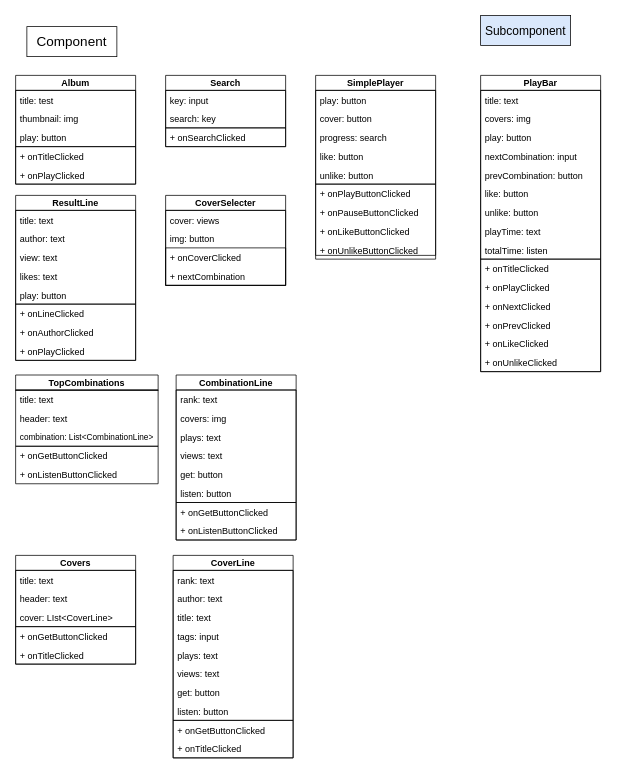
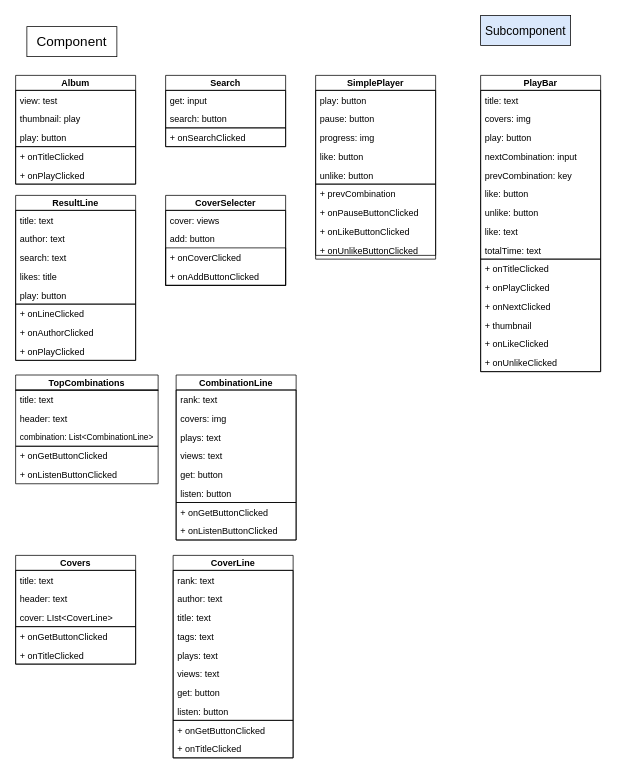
node "title: test": label "title: test" -> "view: test"
node "key: input": label "key: input" -> "get: input"
node "thumbnail: img": label "thumbnail: img" -> "thumbnail: play"
node "search: key": label "search: key" -> "search: button"
node "cover: button": label "cover: button" -> "pause: button"
node "progress: search": label "progress: search" -> "progress: img"
node "prevCombination: button": label "prevCombination: button" -> "prevCombination: key"
node "+ onPlayButtonClicked": label "+ onPlayButtonClicked" -> "+ prevCombination"
node "playTime: text": label "playTime: text" -> "like: text"
node "img: button": label "img: button" -> "add: button"
node "totalTime: listen": label "totalTime: listen" -> "totalTime: text"
node "view: text": label "view: text" -> "search: text"
node "likes: text": label "likes: text" -> "likes: title"
node "+ nextCombination": label "+ nextCombination" -> "+ onAddButtonClicked"
node "+ onPrevClicked": label "+ onPrevClicked" -> "+ thumbnail"
node "tags: input": label "tags: input" -> "tags: text"
